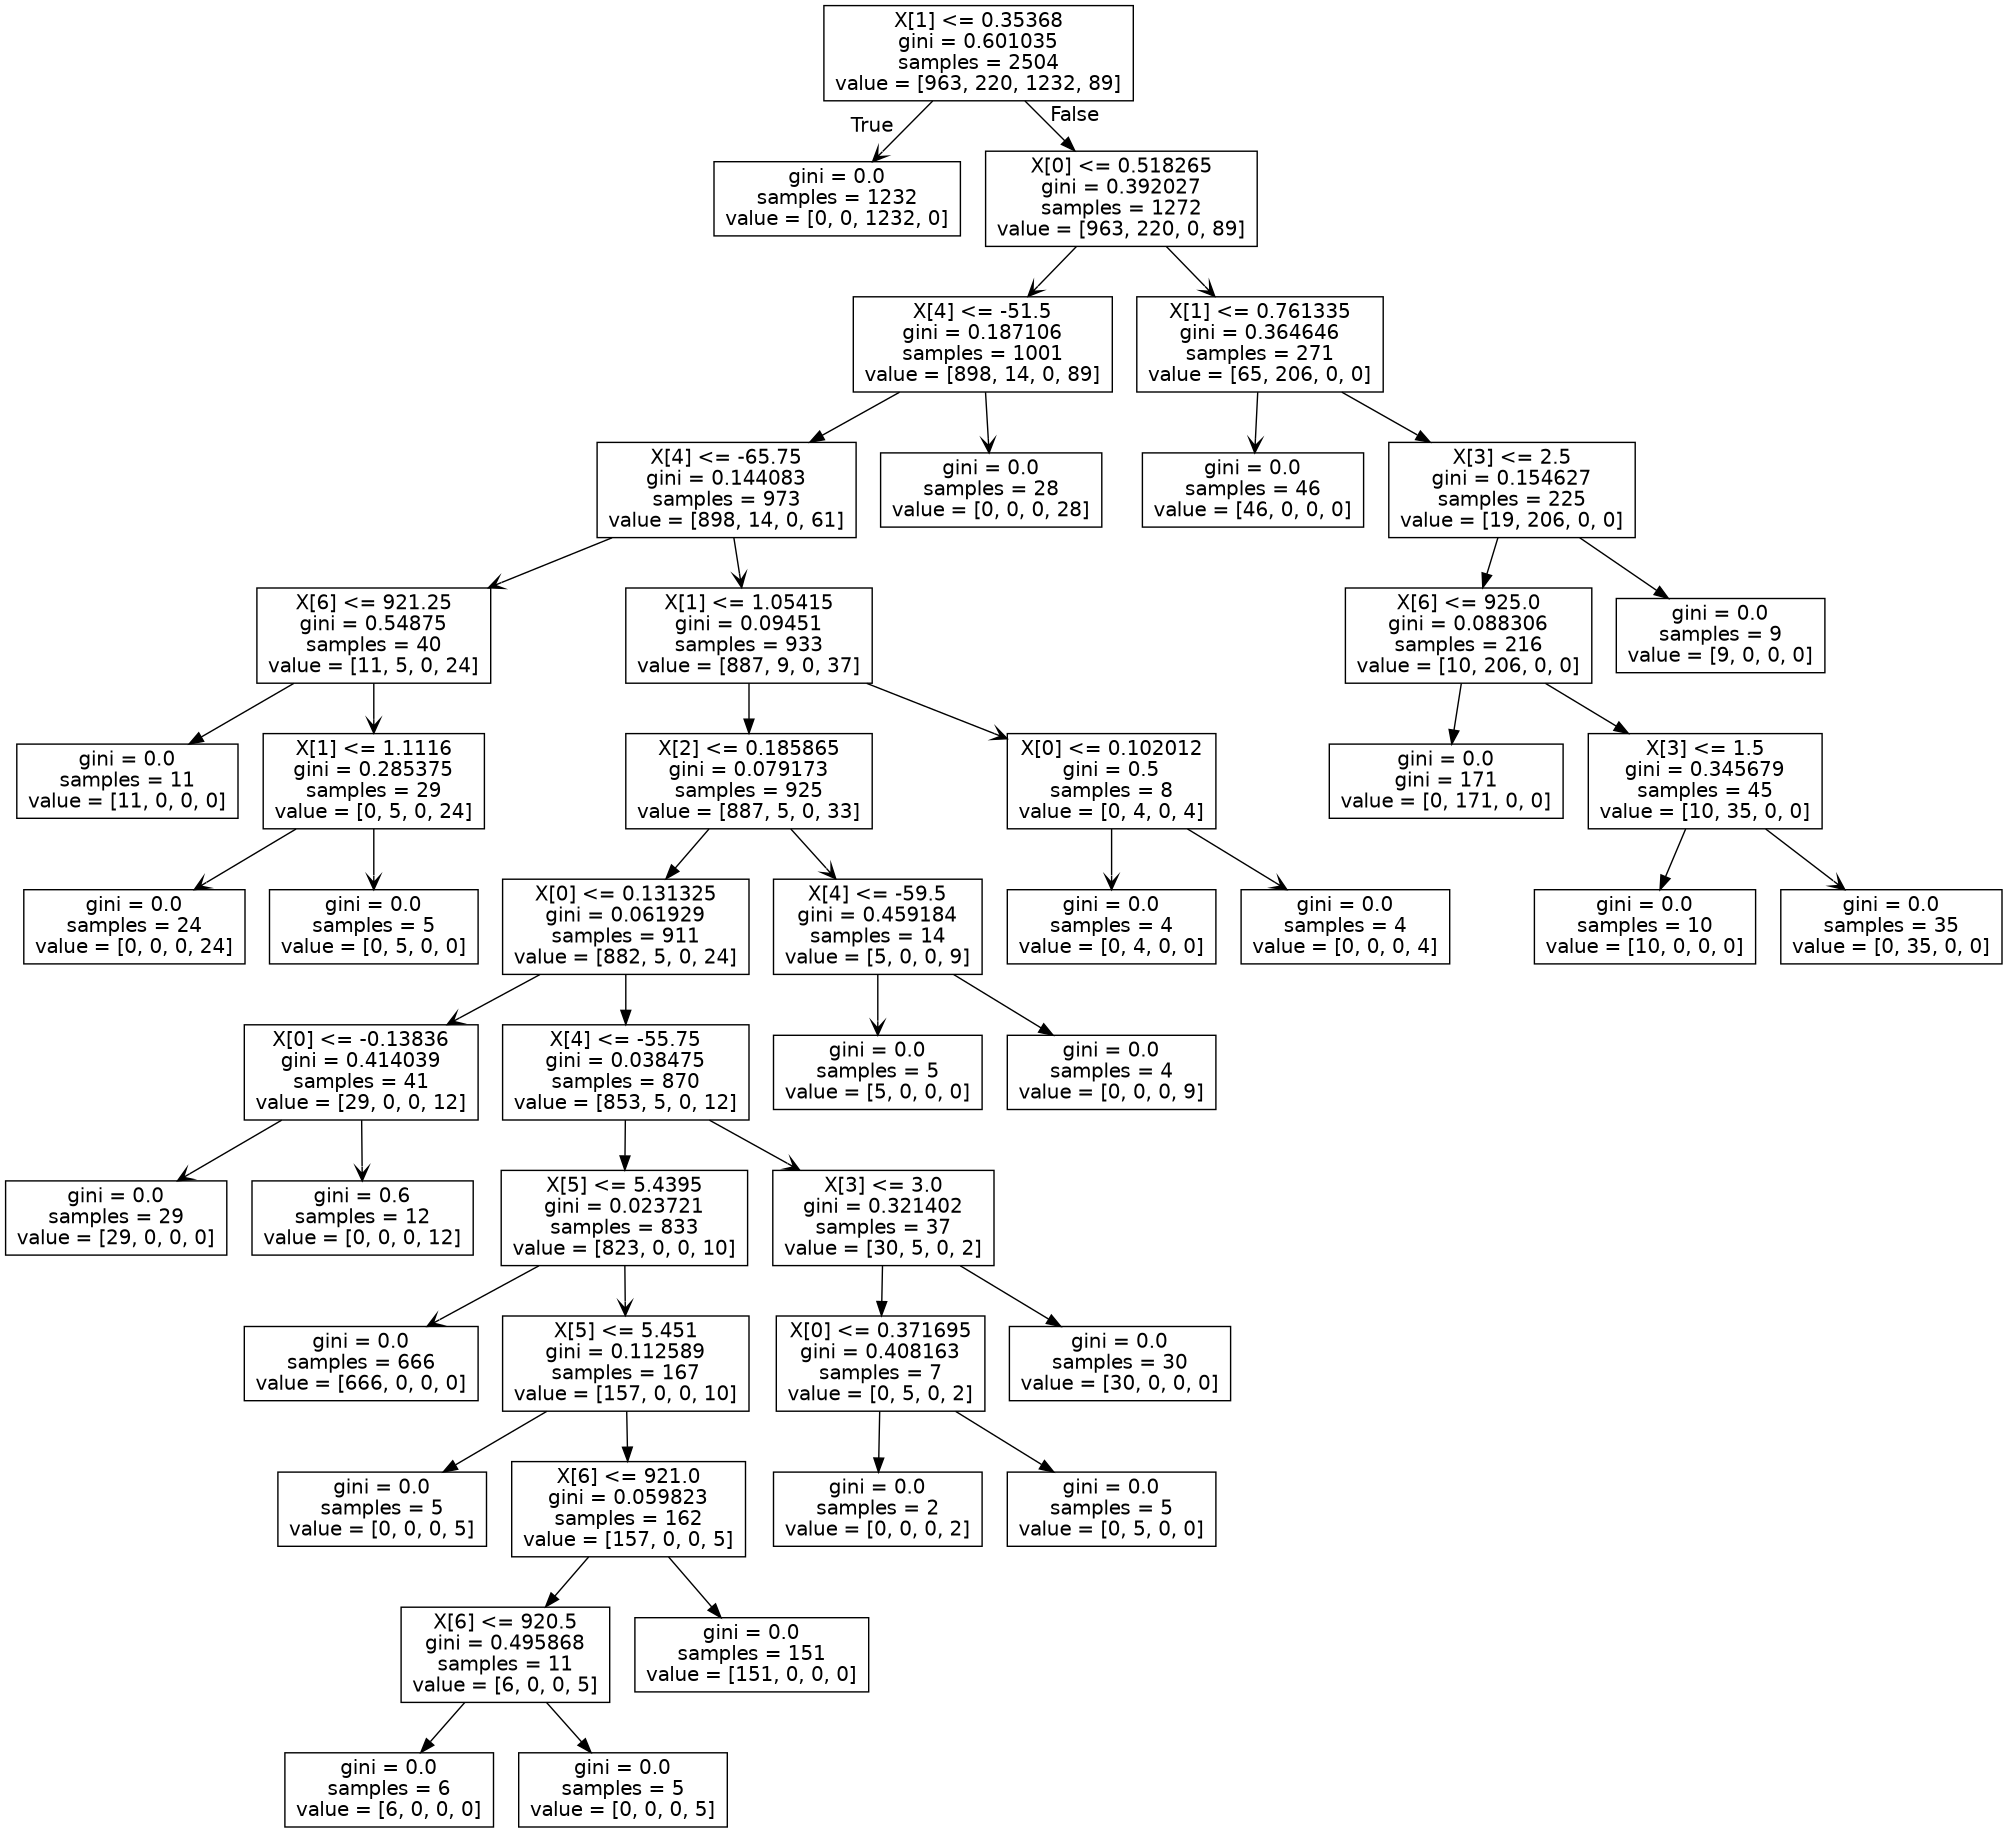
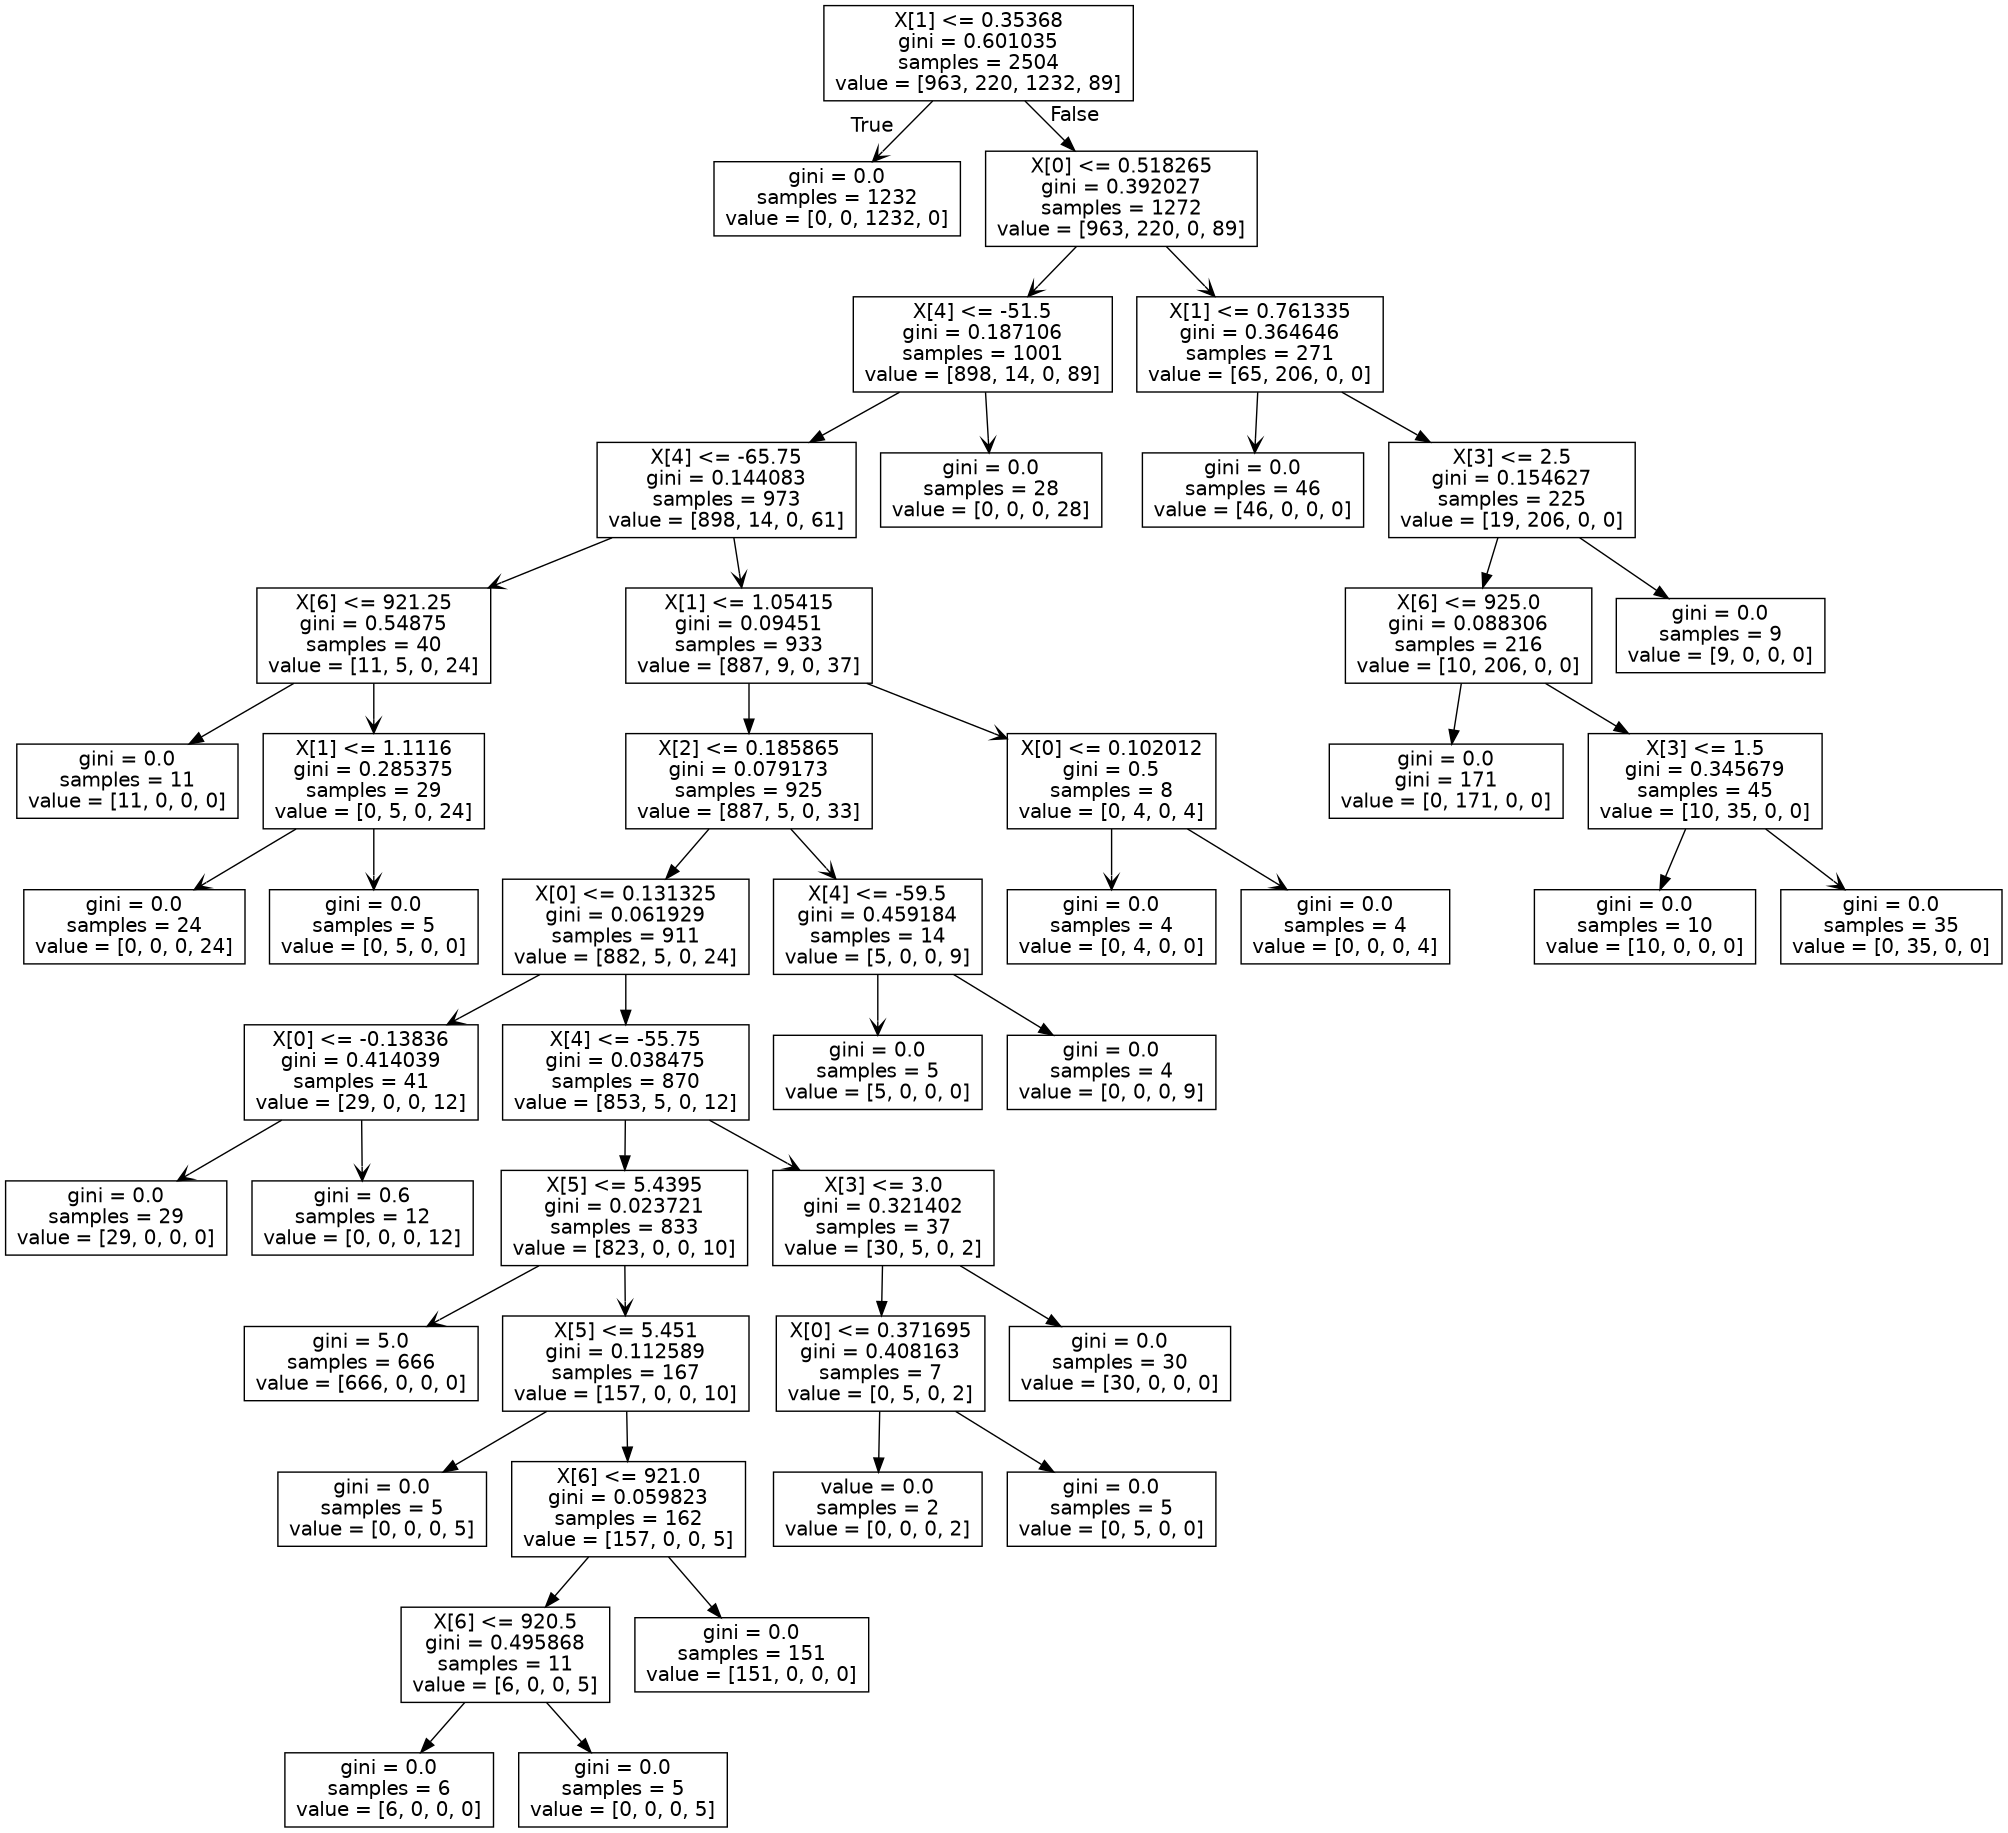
node "gini = 0.0 samples = 666 value = [666, 0, 0, 0]": label "gini = 0.0 samples = 666 value = [666, 0, 0, 0]" -> "gini = 5.0 samples = 666 value = [666, 0, 0, 0]"
node "gini = 0.0 samples = 2 value = [0, 0, 0, 2]": label "gini = 0.0 samples = 2 value = [0, 0, 0, 2]" -> "value = 0.0 samples = 2 value = [0, 0, 0, 2]"
